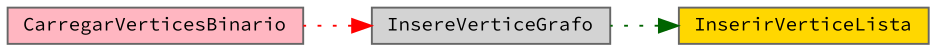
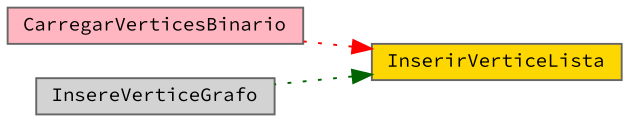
edge "CarregarVerticesBinario" -> "InsereVerticeGrafo": now "CarregarVerticesBinario" -> "InserirVerticeLista"
